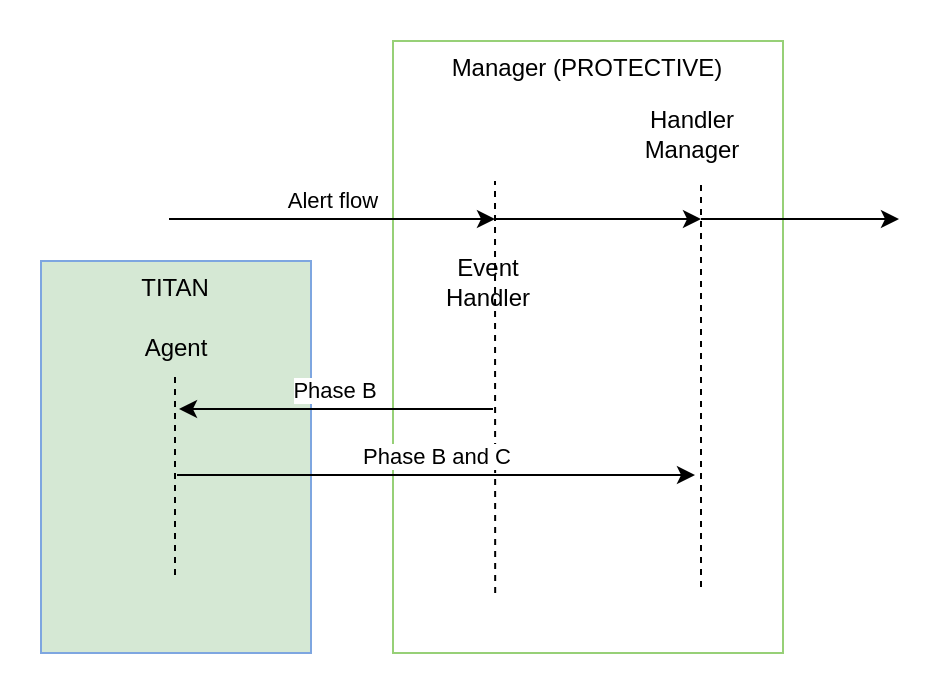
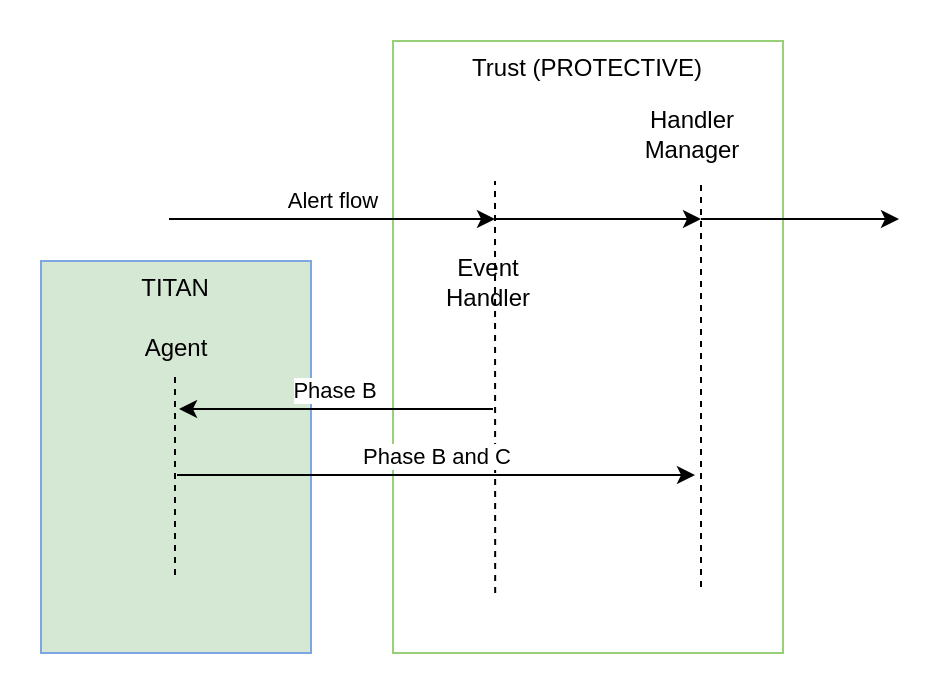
node "Manager (PROTECTIVE)": label "Manager (PROTECTIVE)" -> "Trust (PROTECTIVE)"
